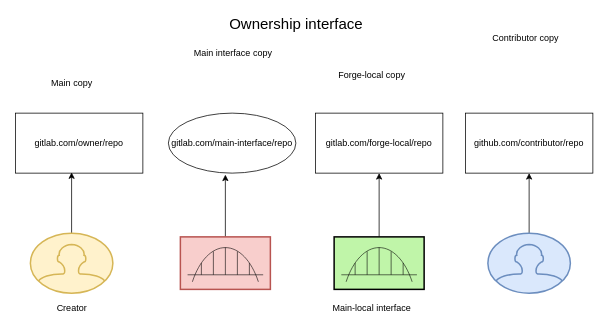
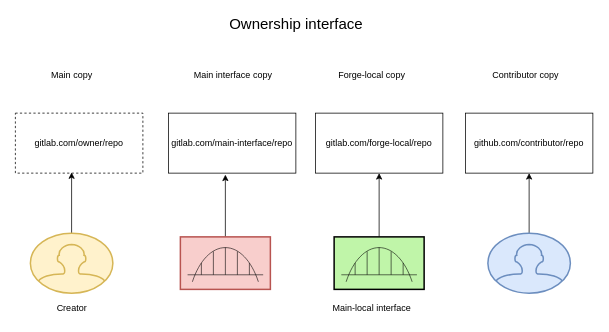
node "Contributor copy": moved (525, 38) -> (525, 75)
node "Main interface copy": moved (233, 53) -> (233, 75)
node "Main copy": moved (72, 83) -> (72, 75)
node "gitlab.com/owner/repo": style solid -> dashed
node "gitlab.com/main-interface/repo": shape ellipse -> rectangle
